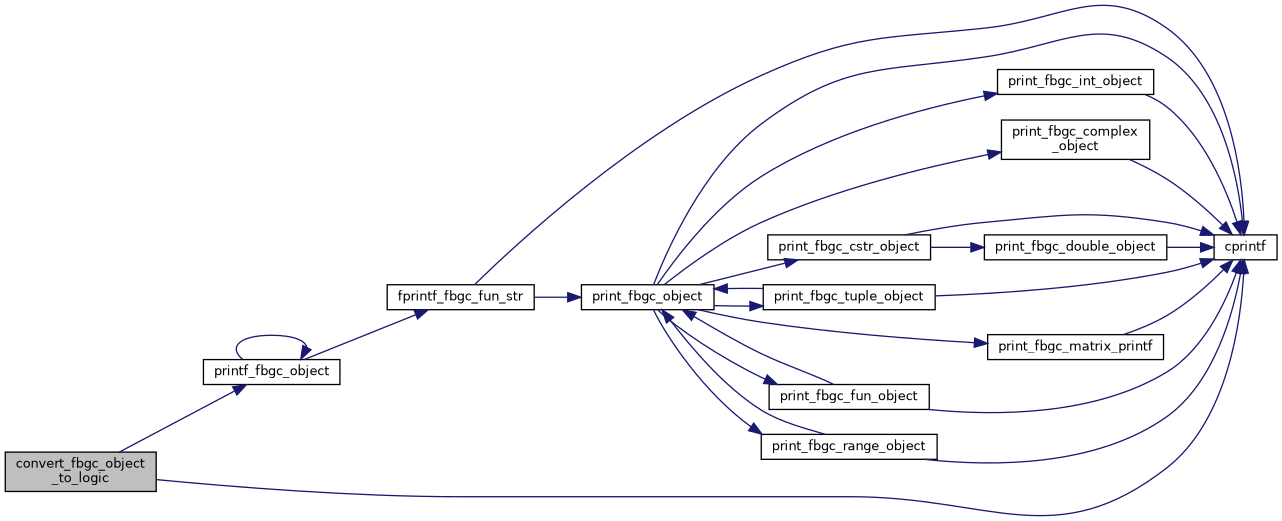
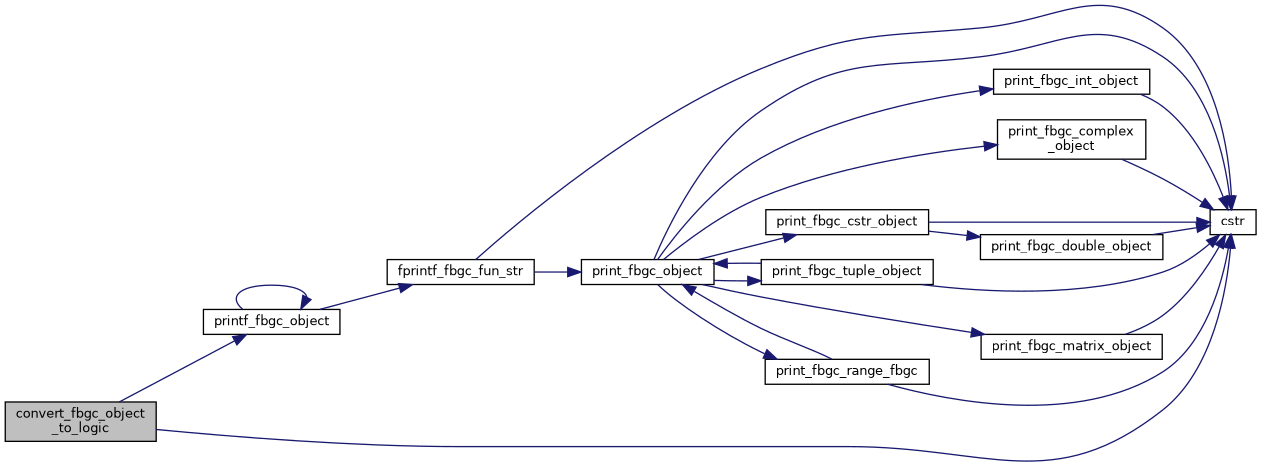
node "cprintf": label "cprintf" -> "cstr"
node "print_fbgc_matrix_printf": label "print_fbgc_matrix_printf" -> "print_fbgc_matrix_object"
node "print_fbgc_fun_object": removed
node "print_fbgc_range_object": label "print_fbgc_range_object" -> "print_fbgc_range_fbgc"
